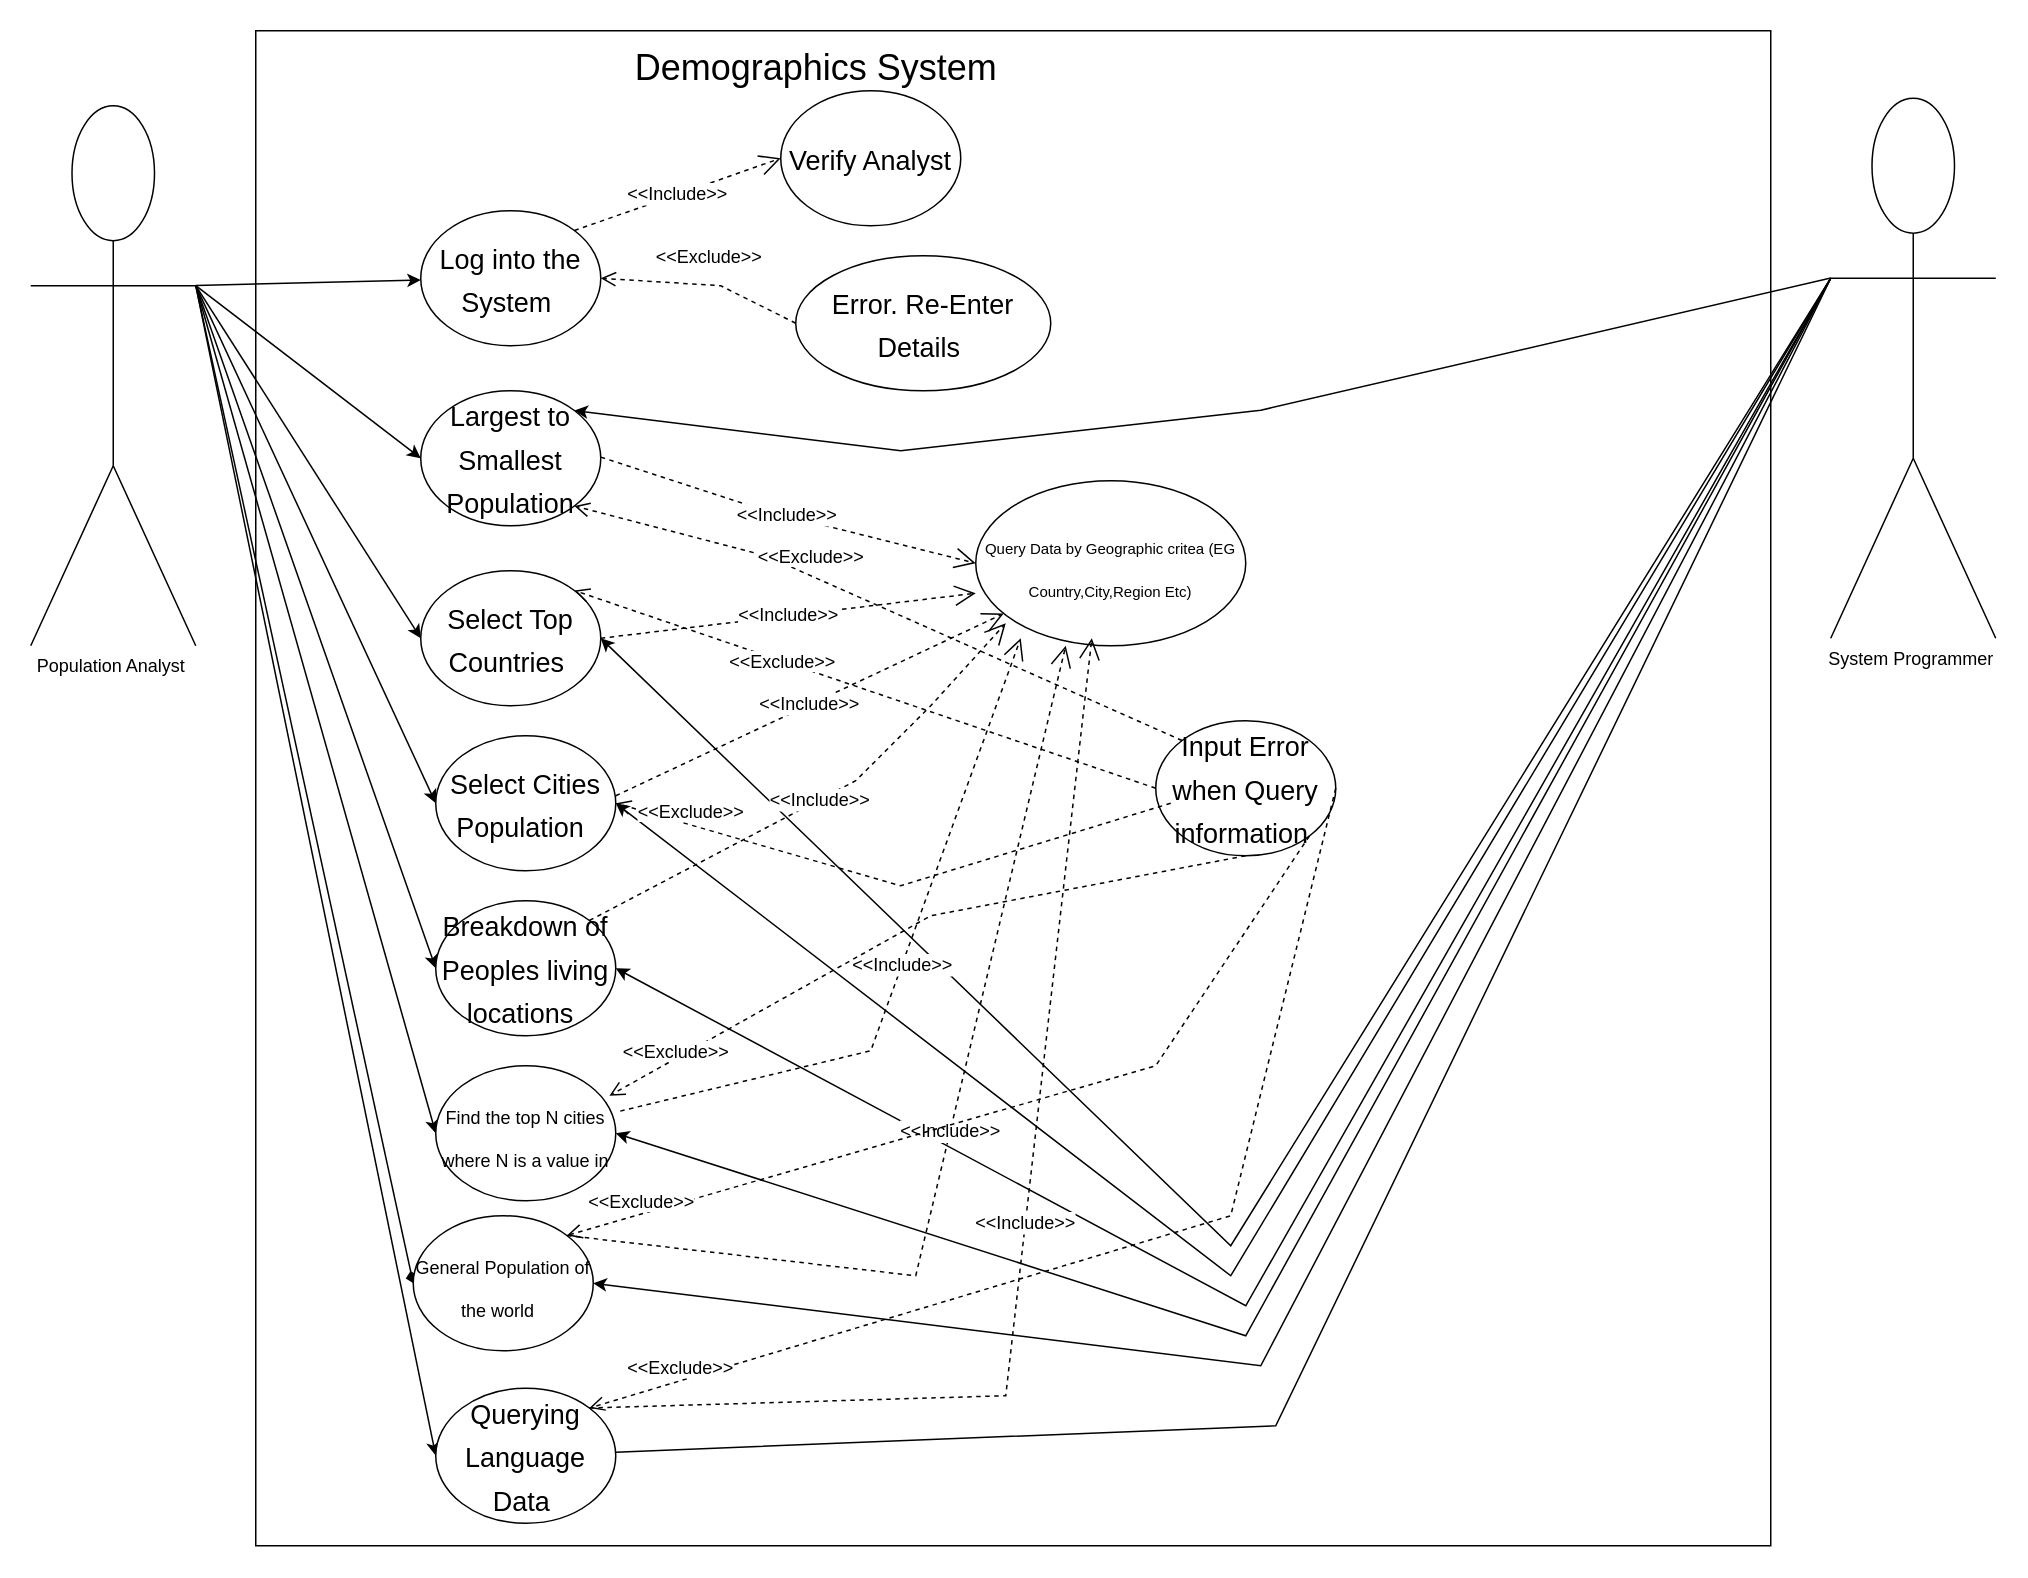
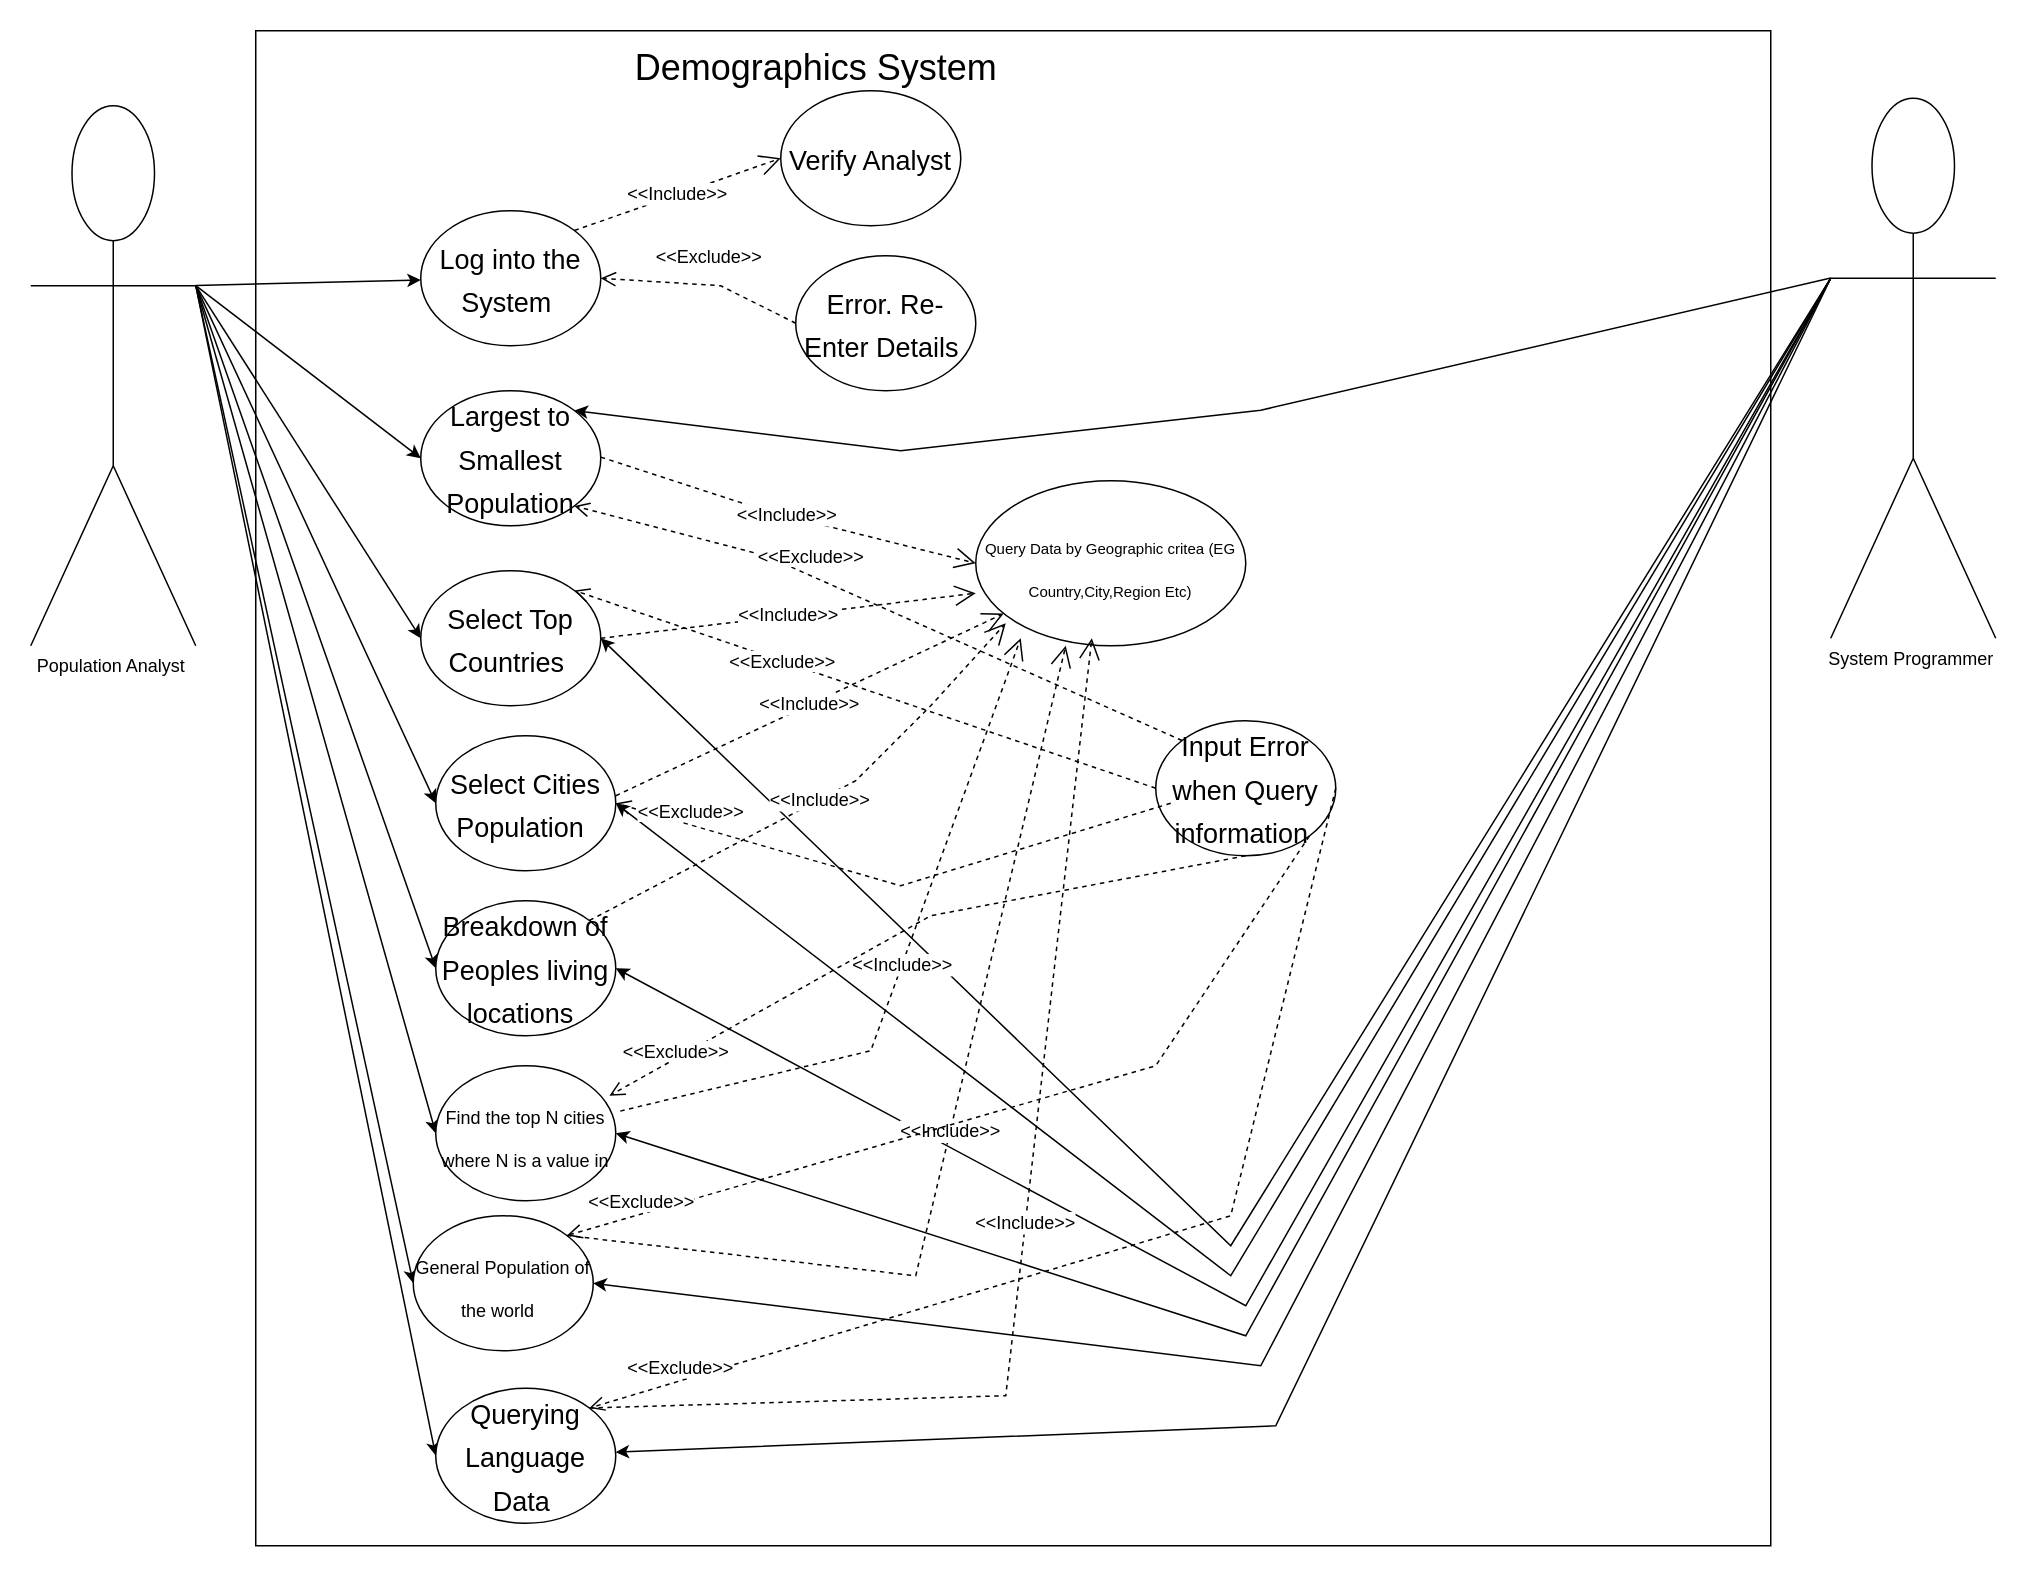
node "Error. Re-Enter Details": size 255x135 -> 180x135
edge "Population Analyst" -> "General Population of the world": arrowhead diamond -> classic
edge "System Programmer" -- "Querying Language Data": arrowhead none -> classic
